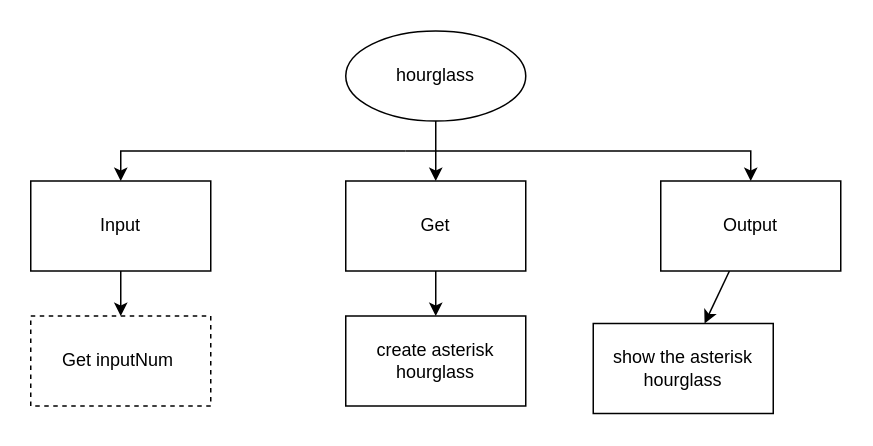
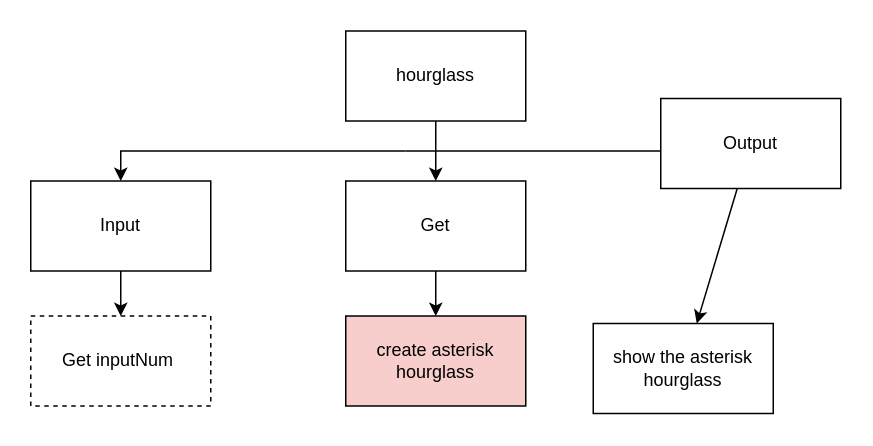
node "hourglass": shape ellipse -> rectangle
node "Output": moved (751, 226) -> (751, 143)
node "create asterisk hourglass": fillcolor #ffffff -> #f8cecc
